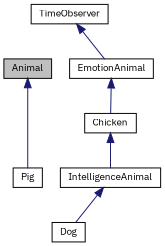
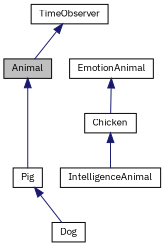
edge "EmotionAnimal" -> "TimeObserver": now "Animal" -> "TimeObserver"
edge "Dog" -> "IntelligenceAnimal": now "Dog" -> "Pig"
